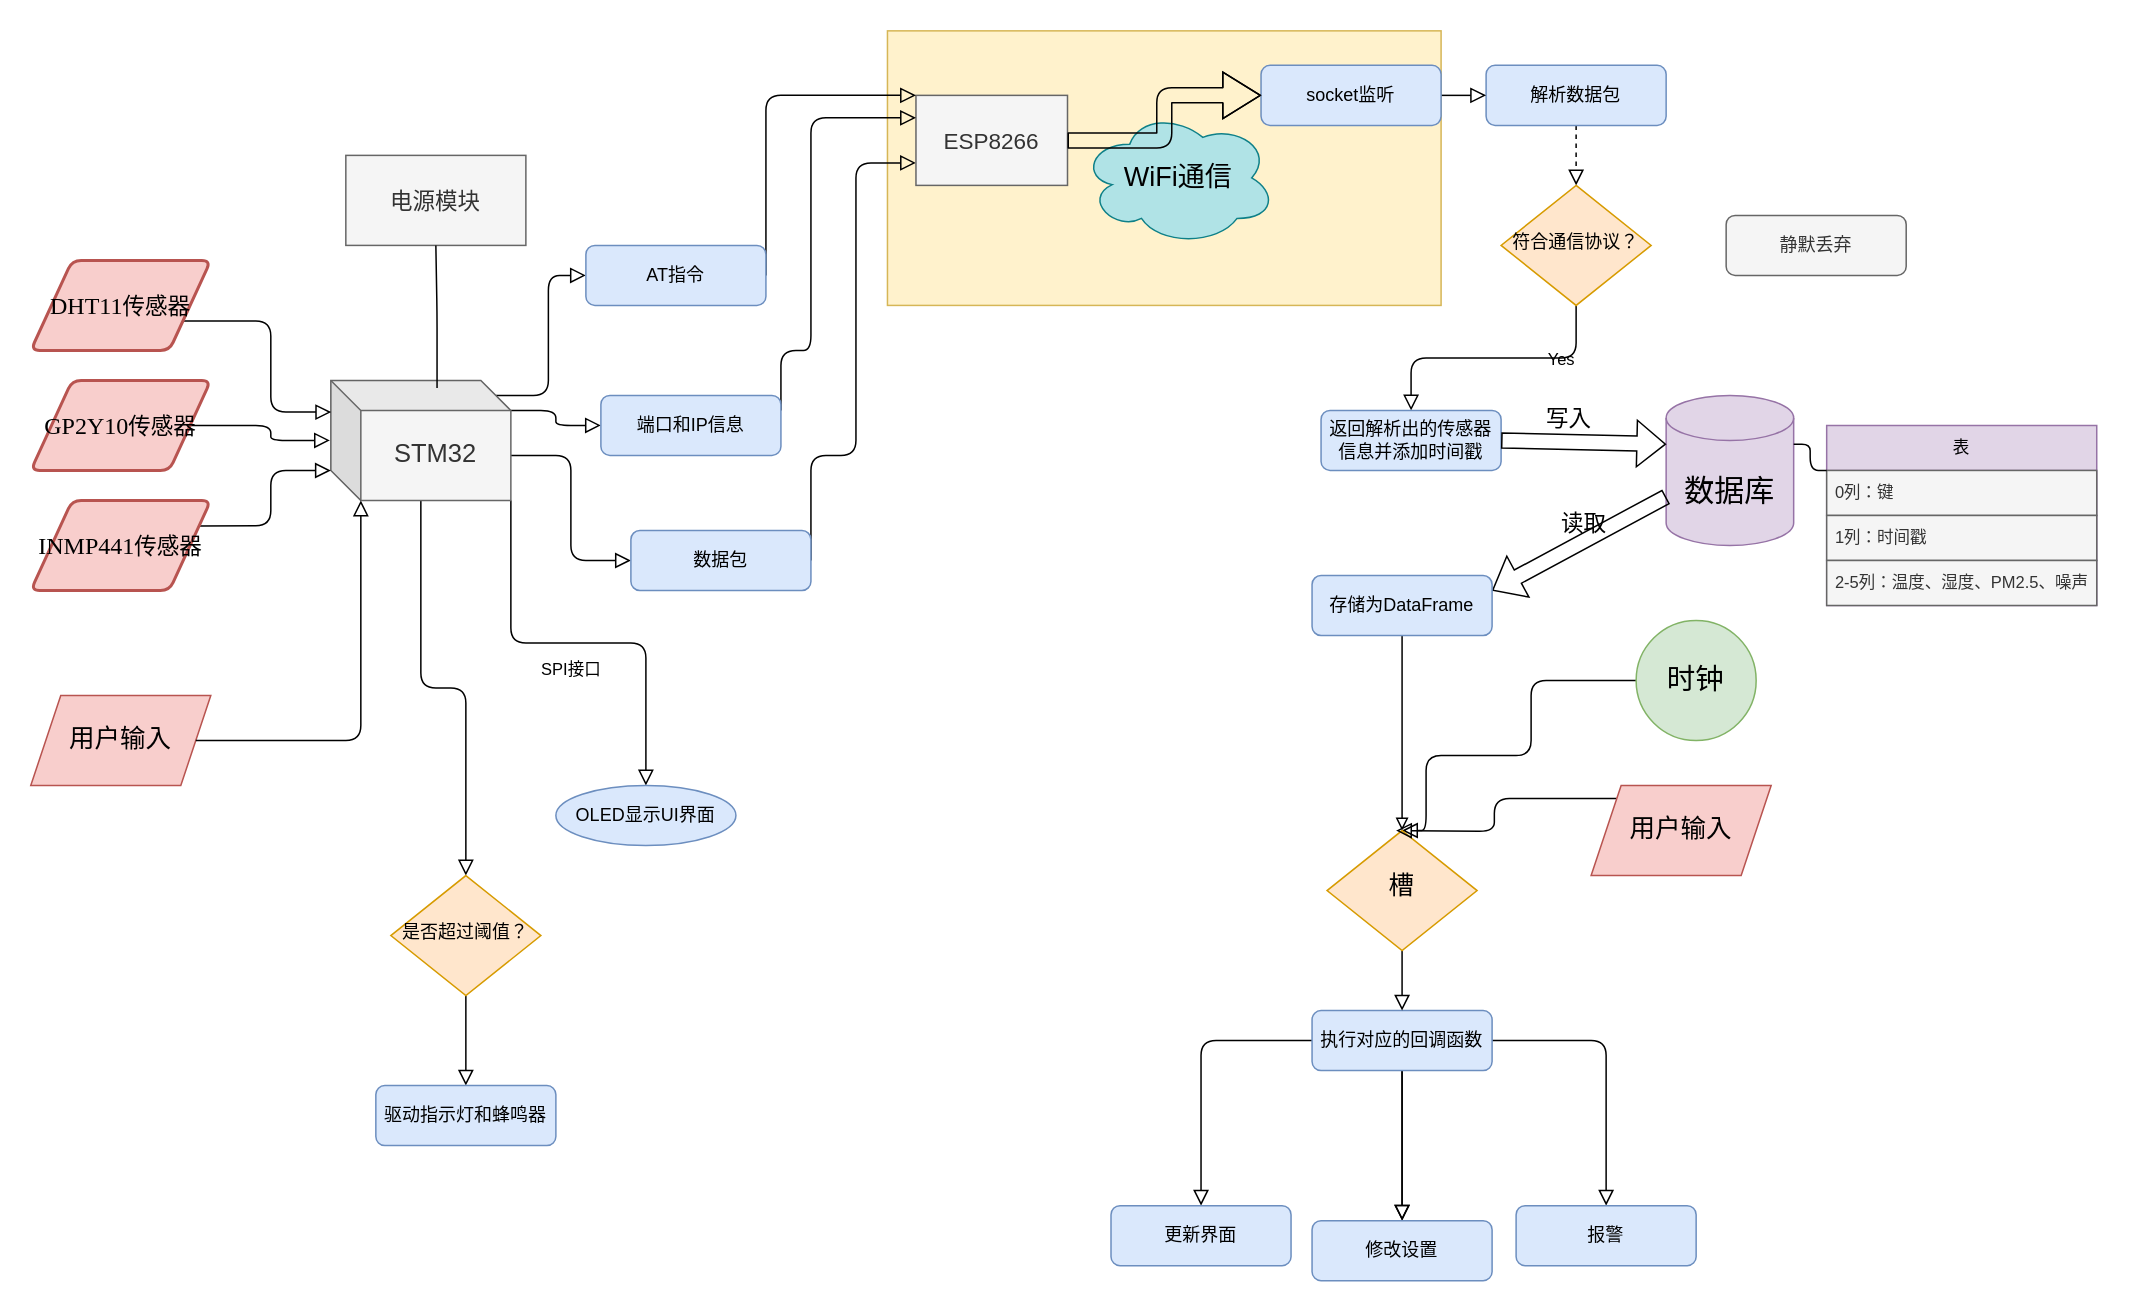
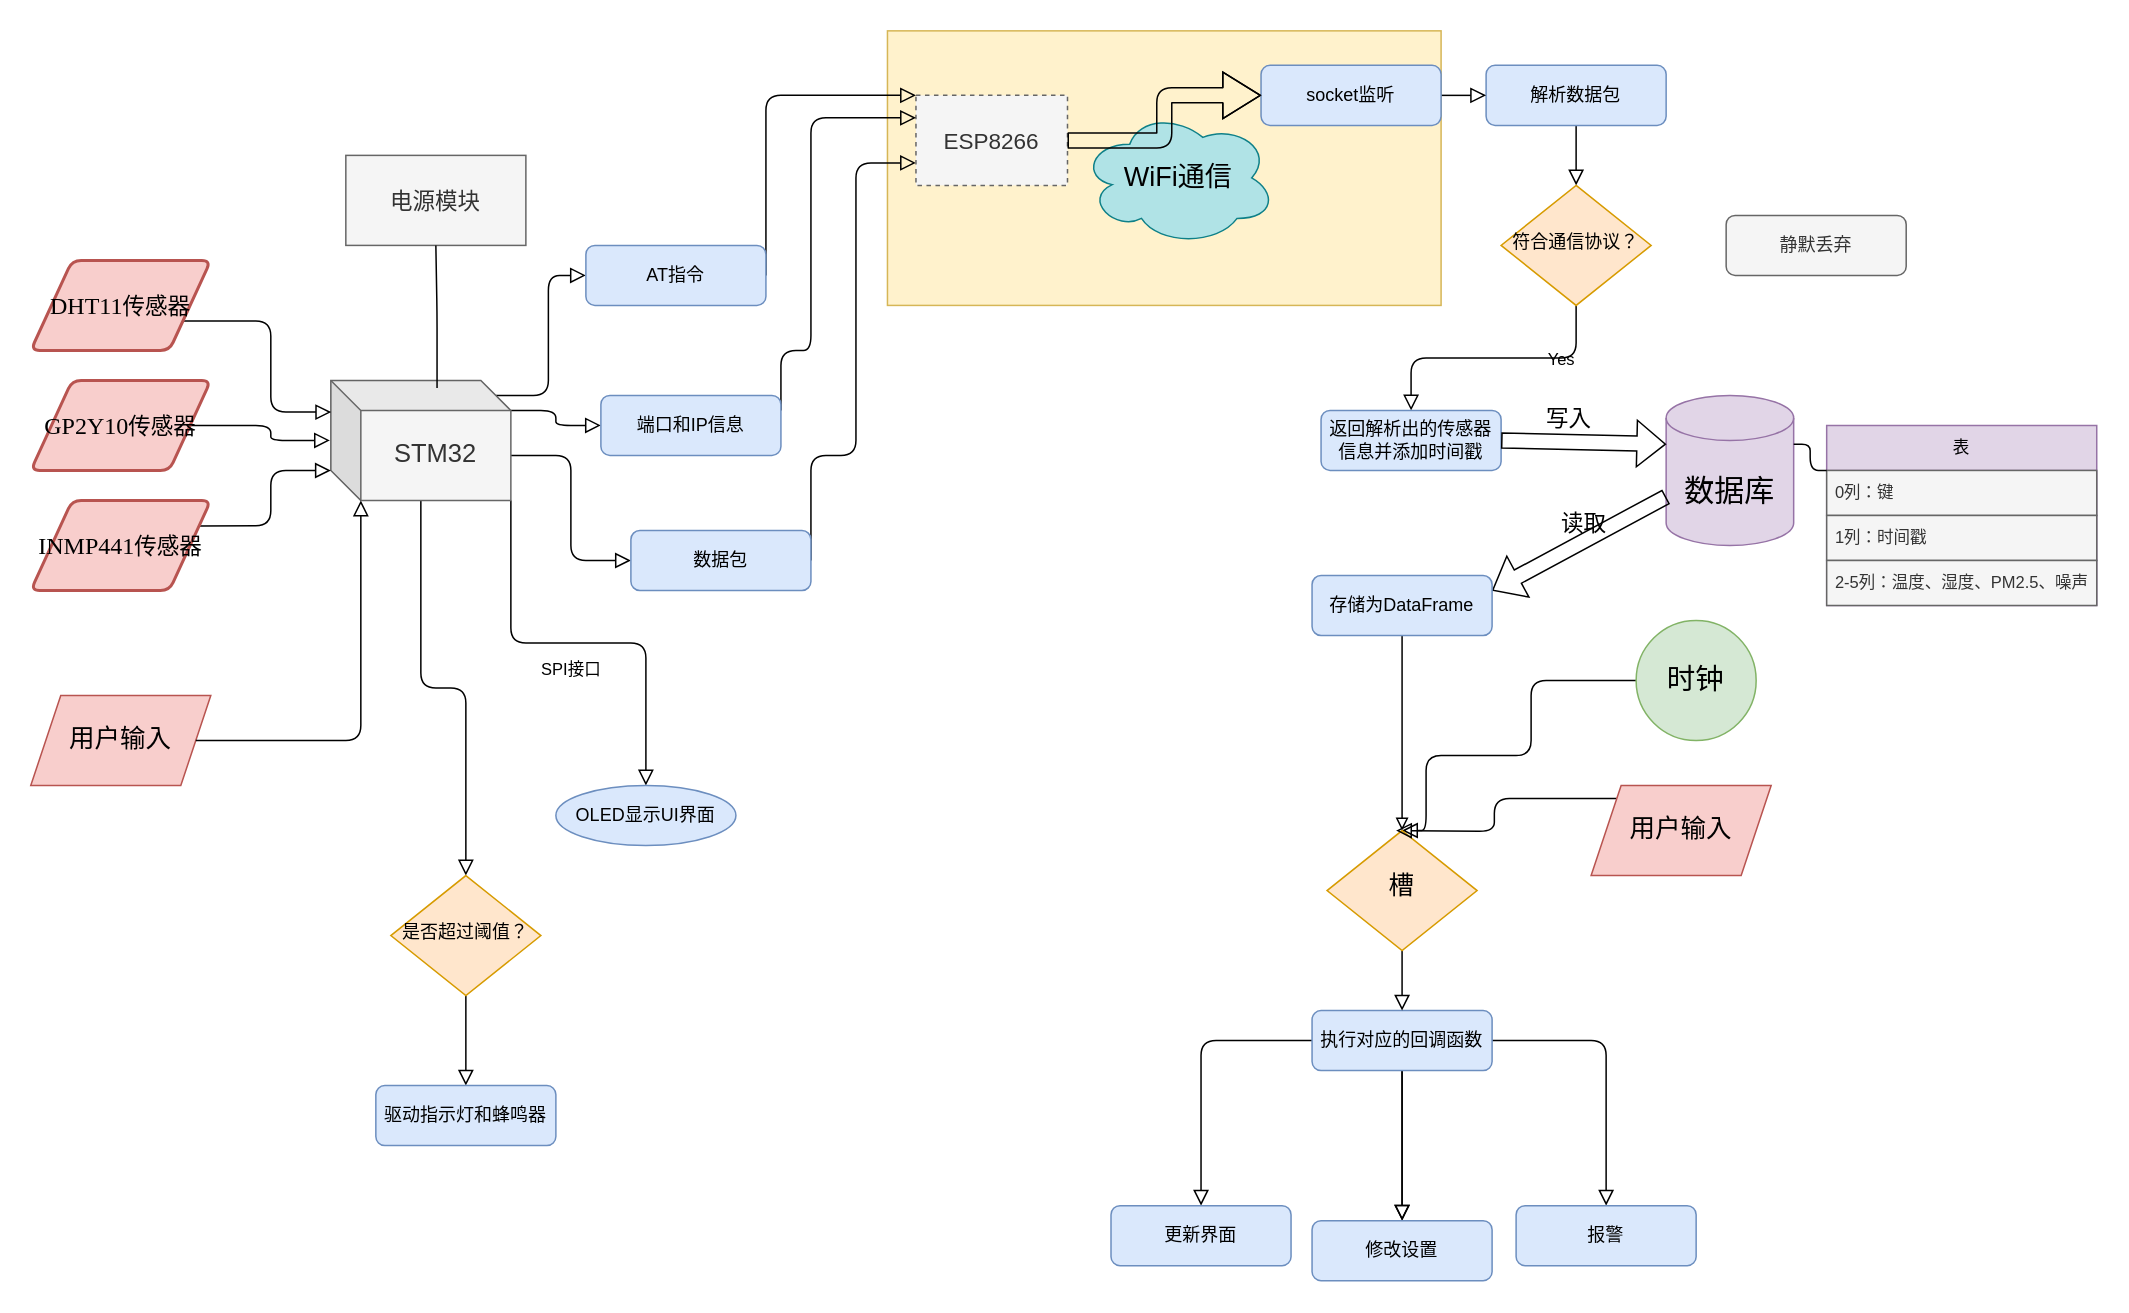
node "ESP8266": style solid -> dashed
edge "解析数据包" -> "符合通信协议？": style dashed -> solid
